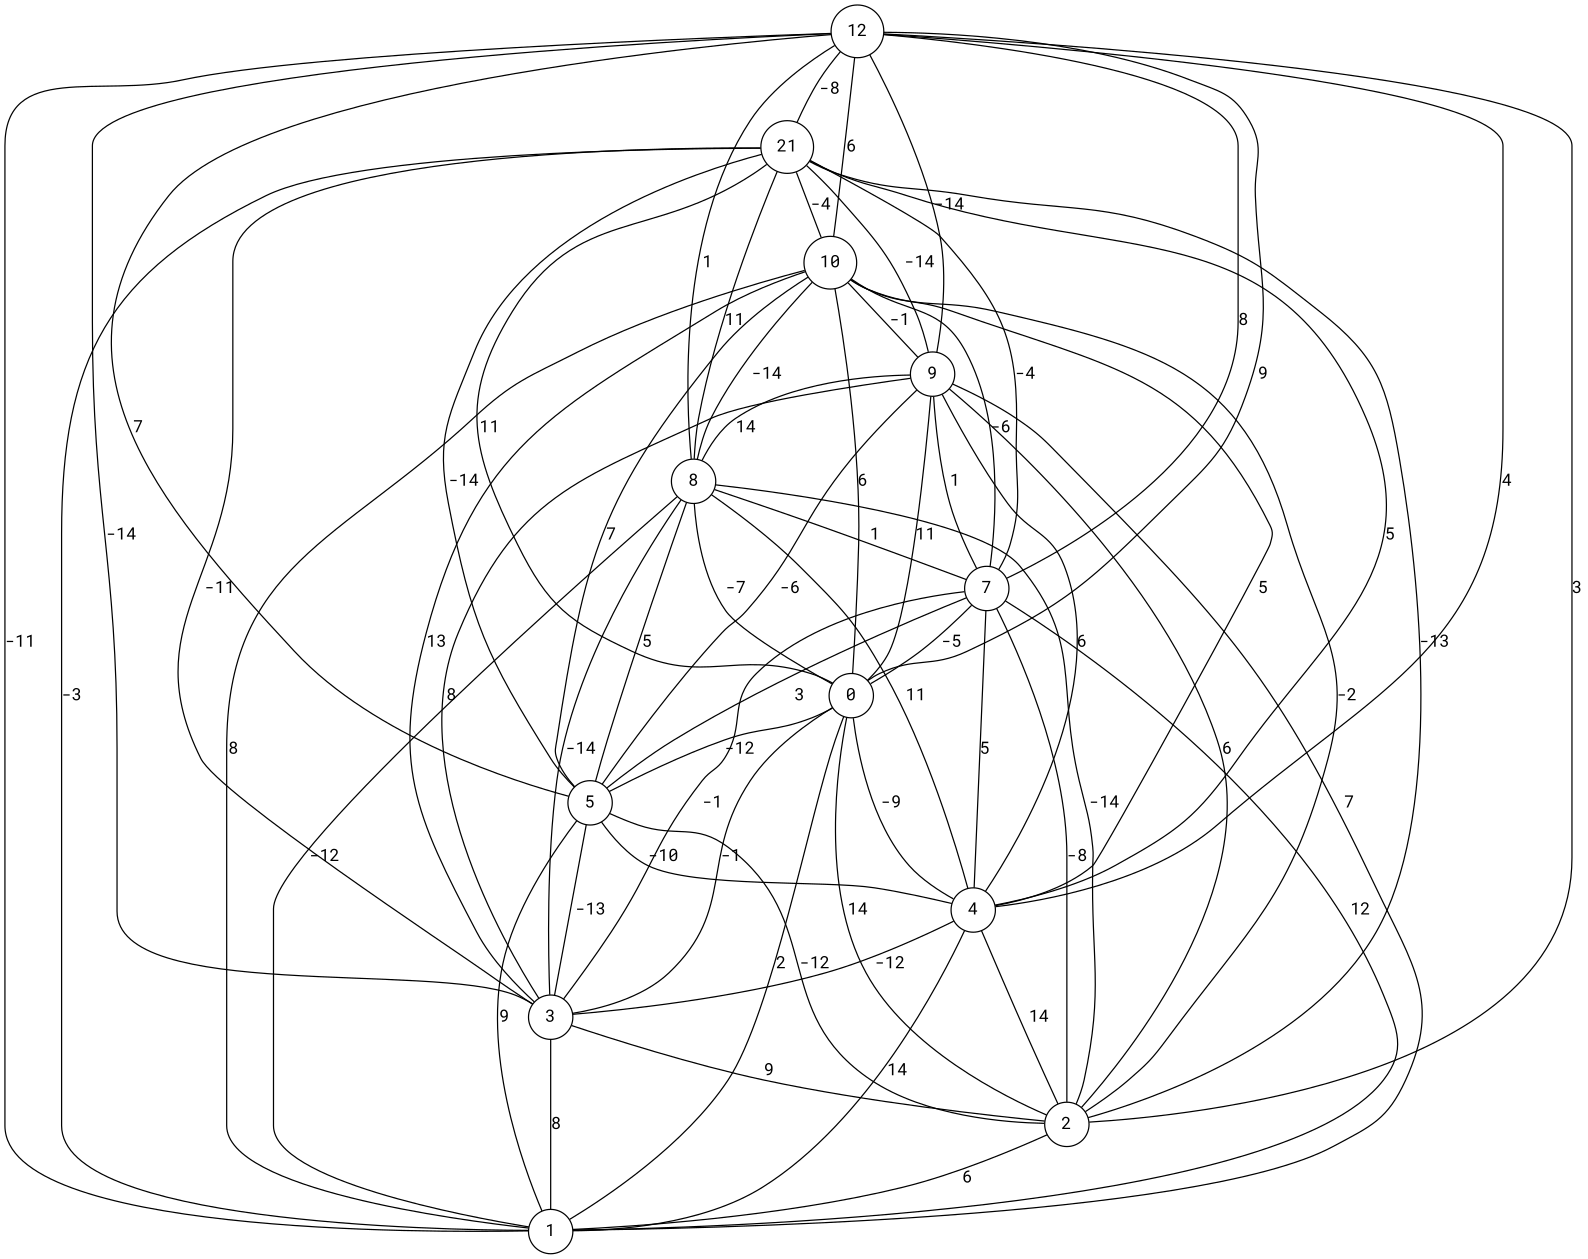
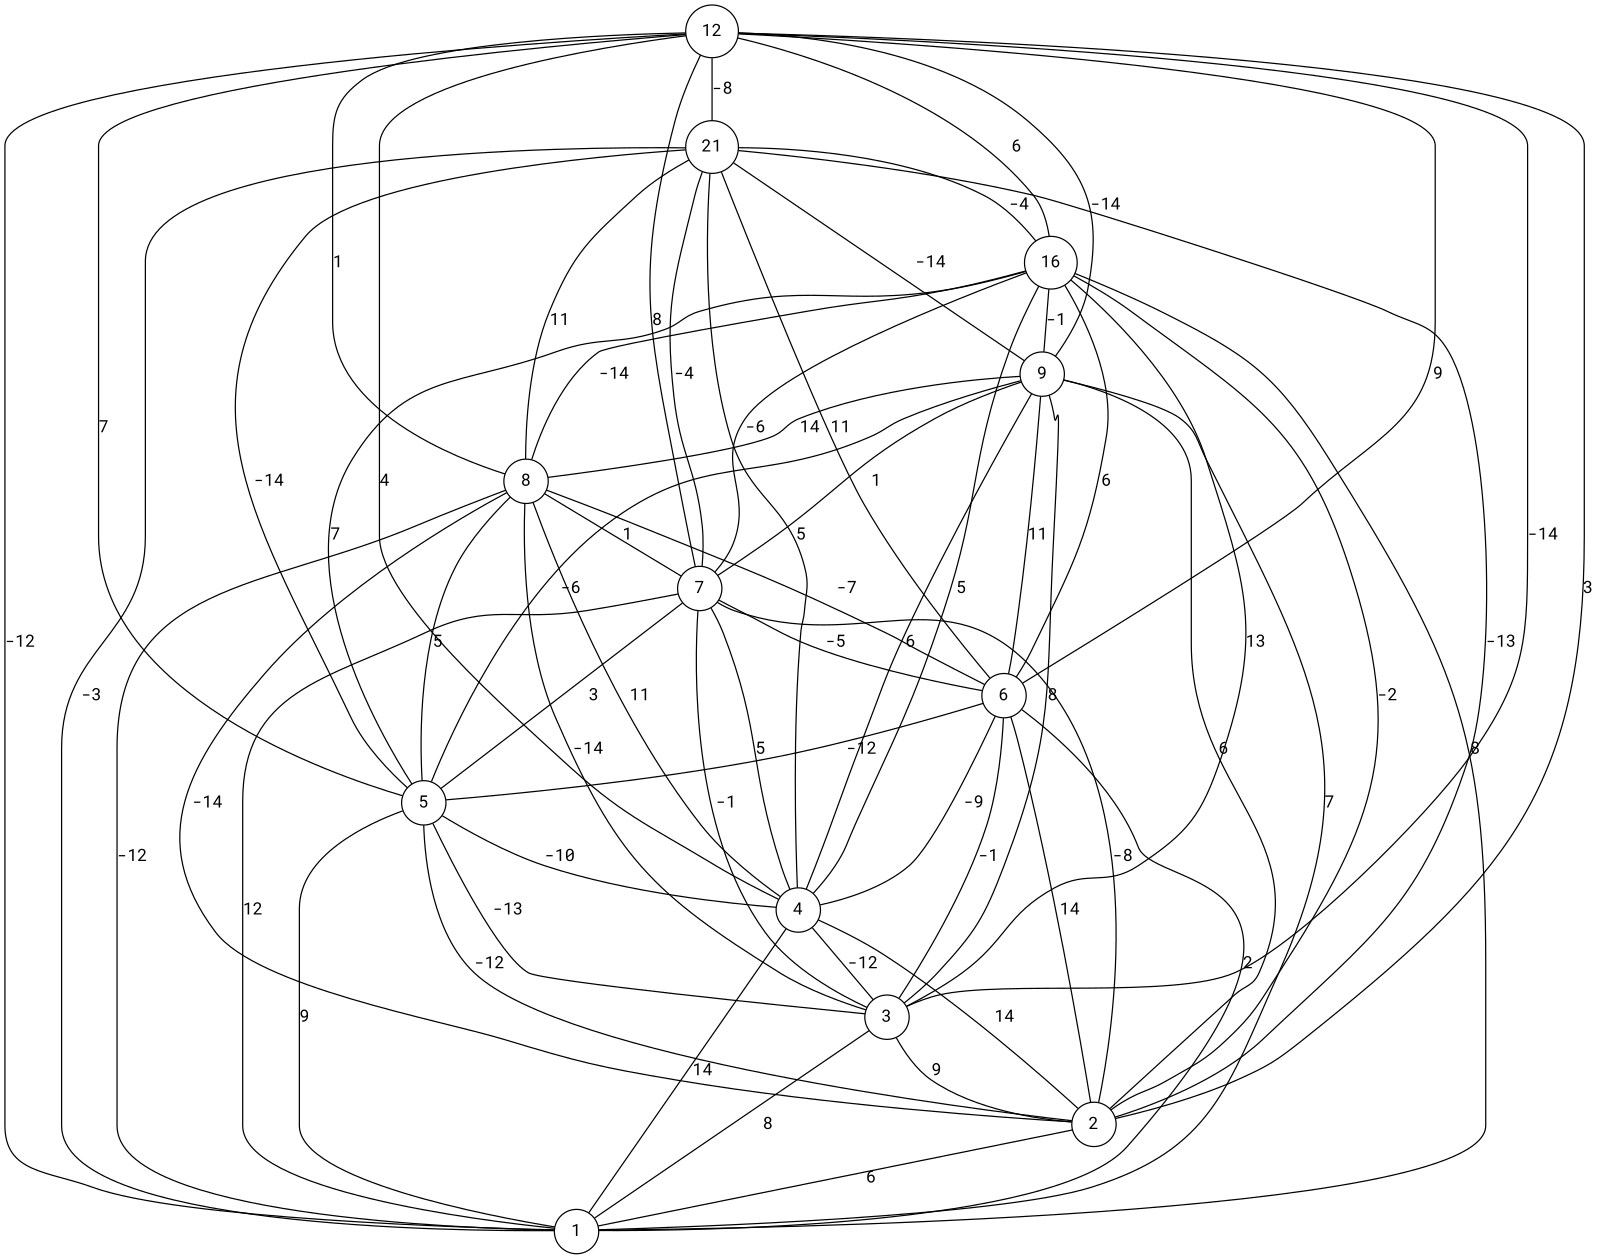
node "10": label "10" -> "16"
edge "21" -- "3": removed, label "-11"
edge "12" -- "1": label "-11" -> "-12"
node "0": label "0" -> "6"
